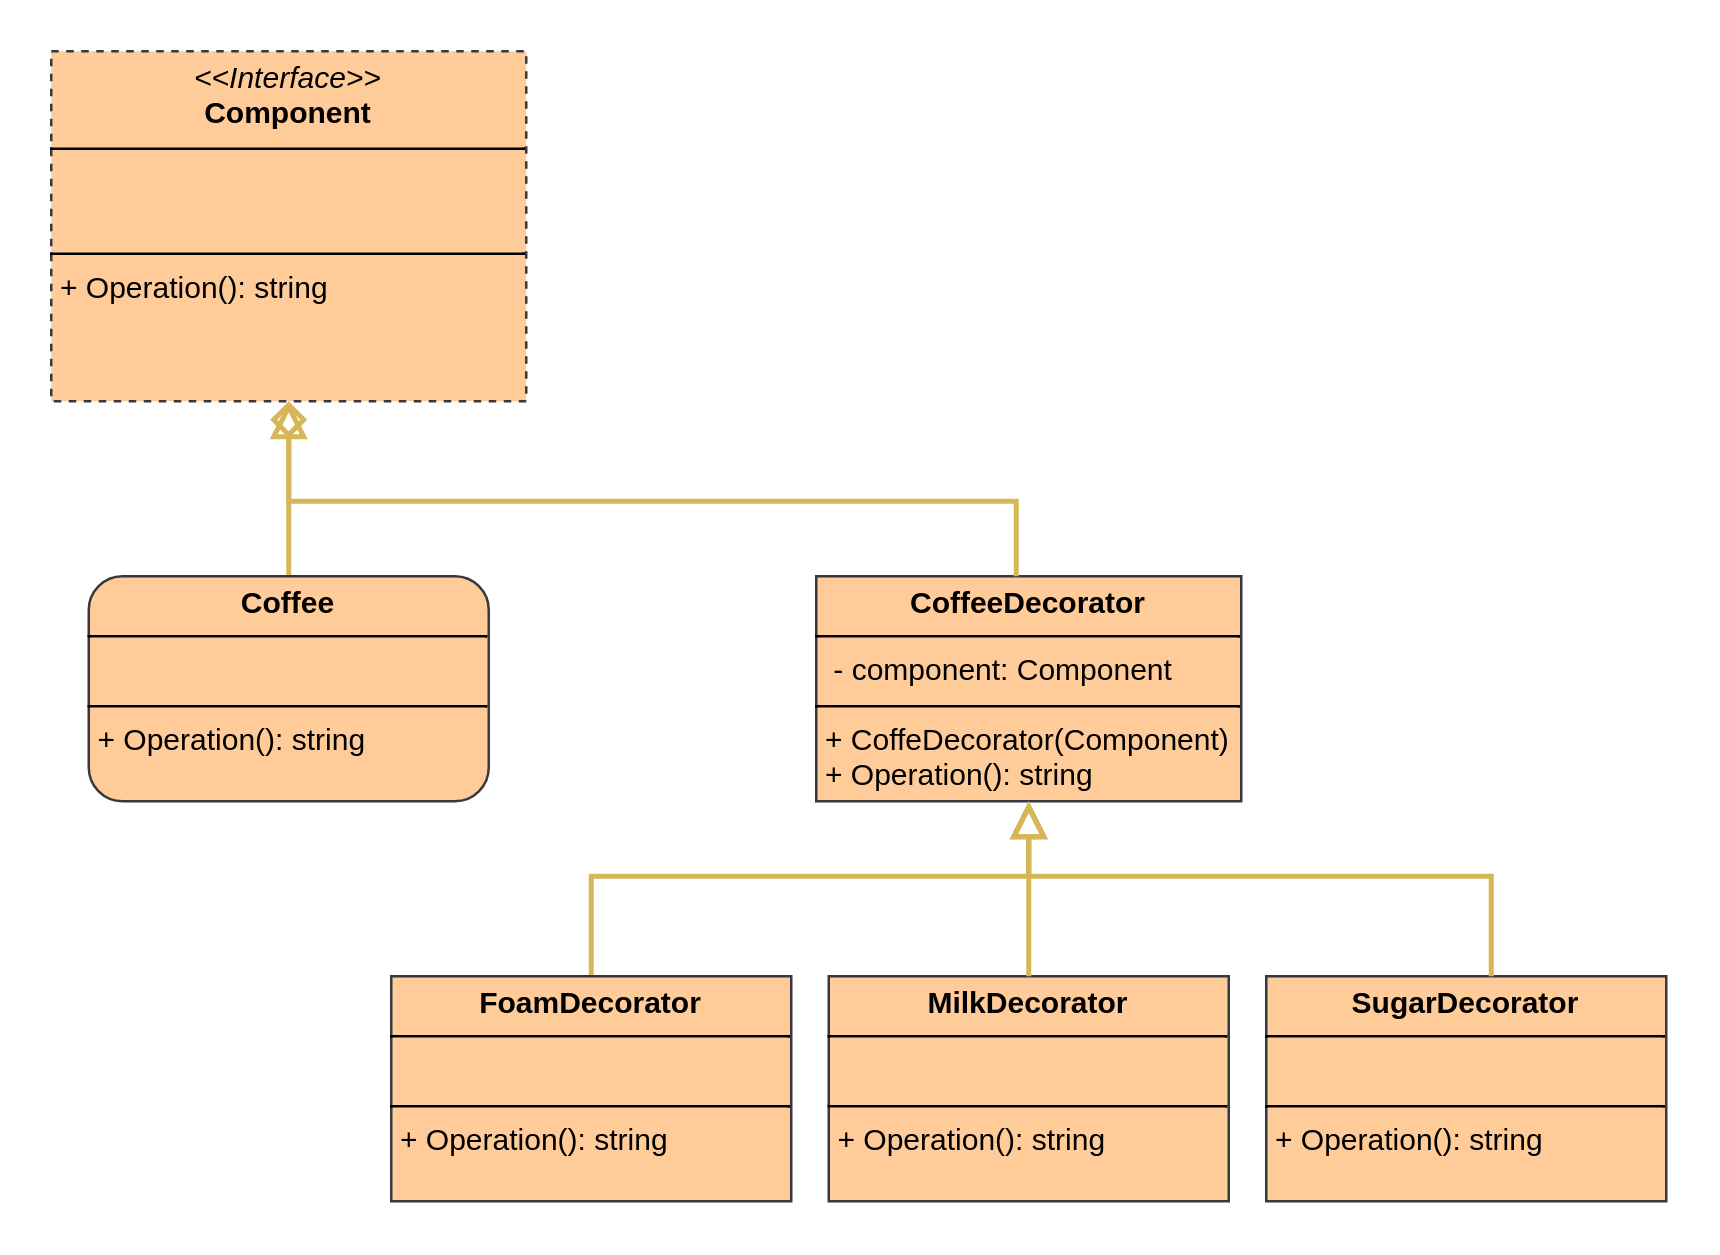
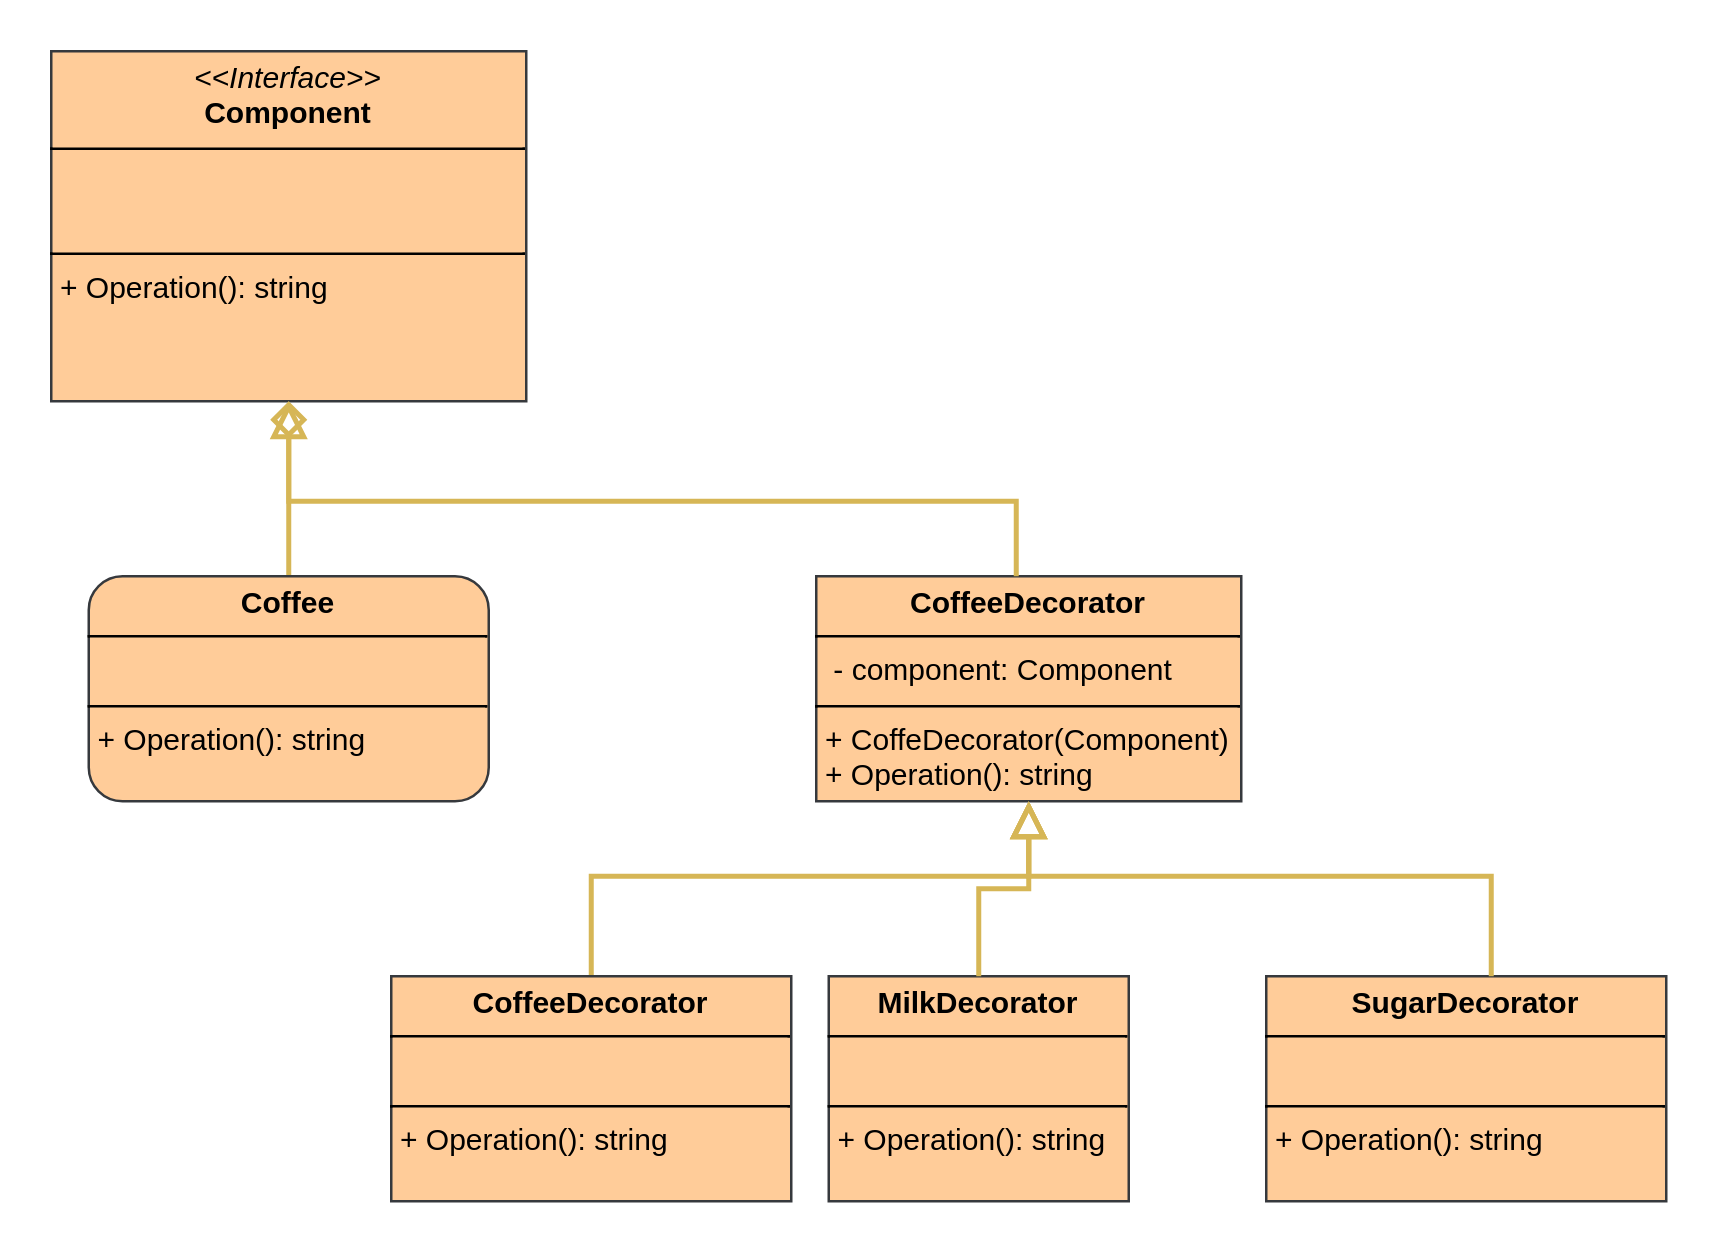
node "<<Interface>> Component + Operation(): string": style dashed -> solid
node "FoamDecorator + Operation(): string": label "FoamDecorator + Operation(): string" -> "CoffeeDecorator + Operation(): string"
node "MilkDecorator + Operation(): string": size 400x225 -> 300x225
